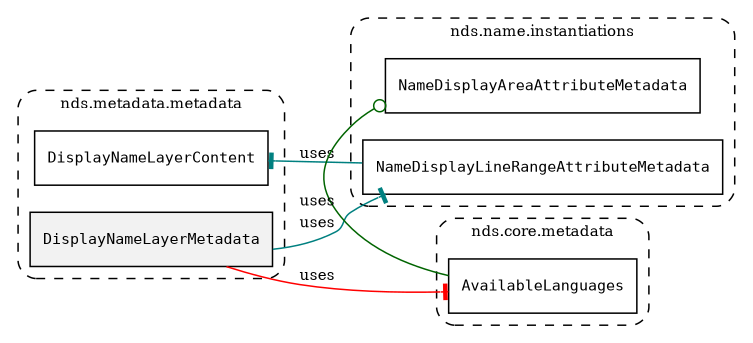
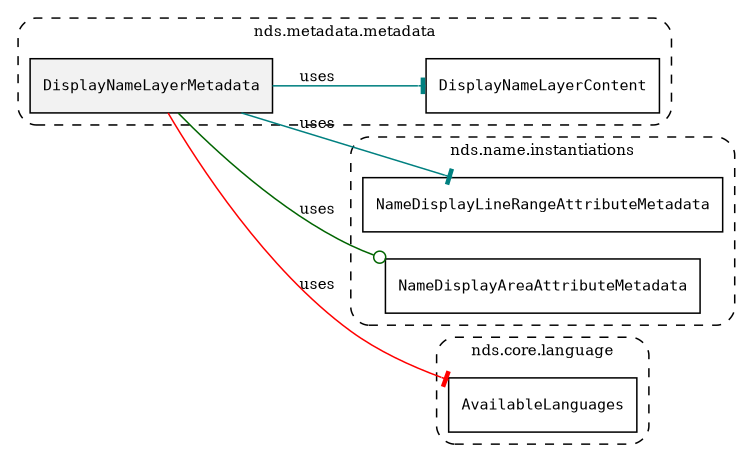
edge "NameDisplayLineRangeAttributeMetadata" -> "DisplayNameLayerContent": now "DisplayNameLayerMetadata" -> "DisplayNameLayerContent"
edge "AvailableLanguages" -> "NameDisplayAreaAttributeMetadata": now "DisplayNameLayerMetadata" -> "NameDisplayAreaAttributeMetadata"
cluster "nds.core.metadata": label "nds.core.metadata" -> "nds.core.language"
